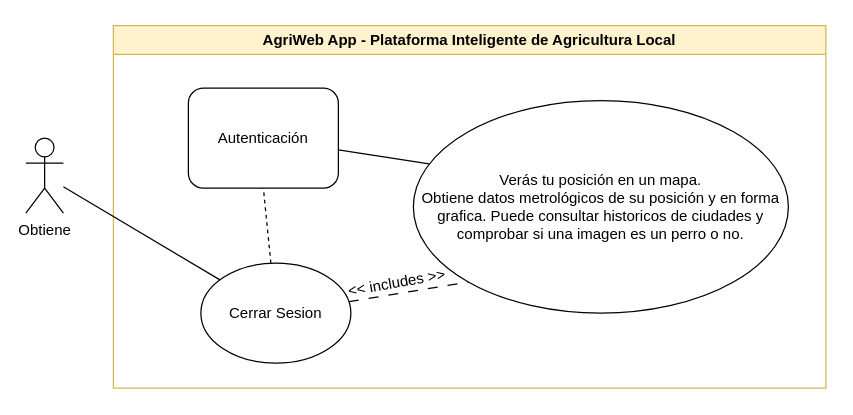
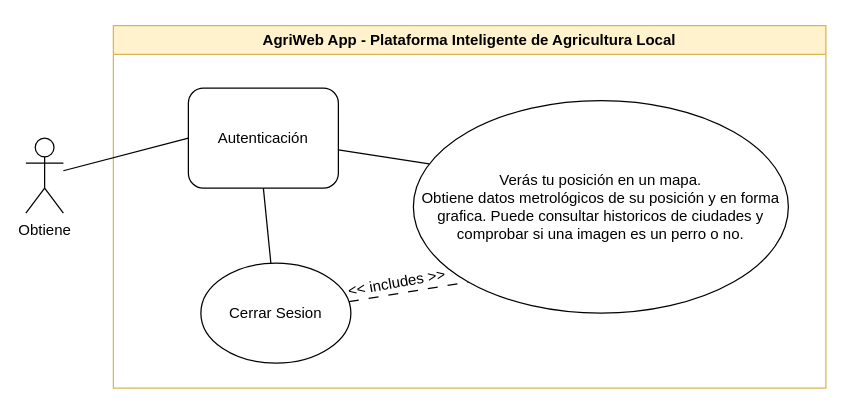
edge "Autenticación" -- "Cerrar Sesion": style dashed -> solid
edge "Obtiene" -- "Cerrar Sesion": now "Obtiene" -- "Autenticación"
